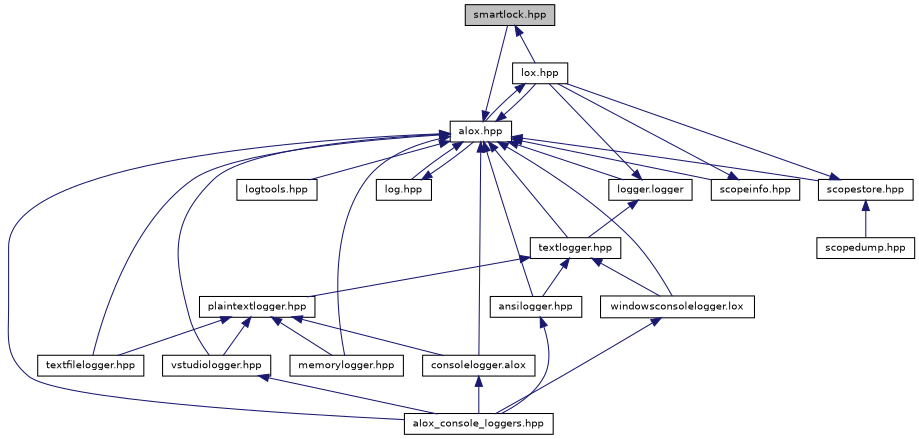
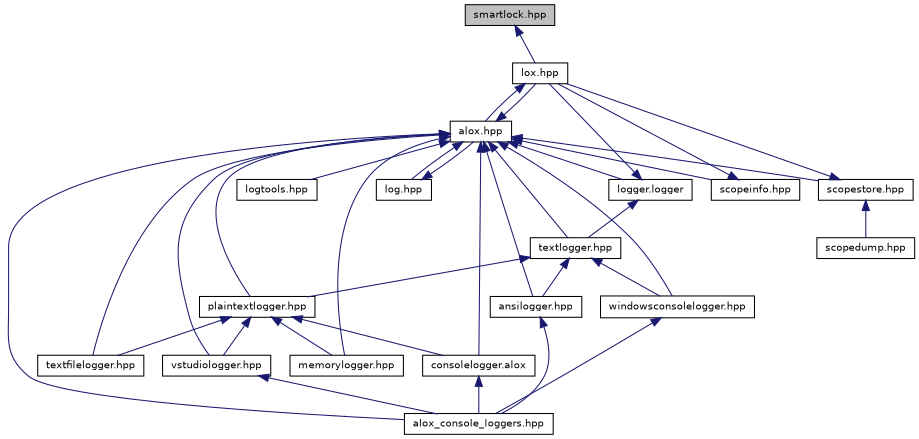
edge "smartlock.hpp" -> "alox.hpp": now "plaintextlogger.hpp" -> "alox.hpp"
node "windowsconsolelogger.lox": label "windowsconsolelogger.lox" -> "windowsconsolelogger.hpp"
